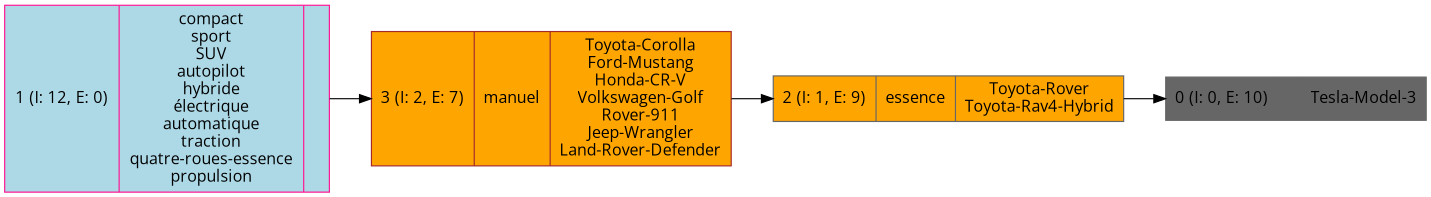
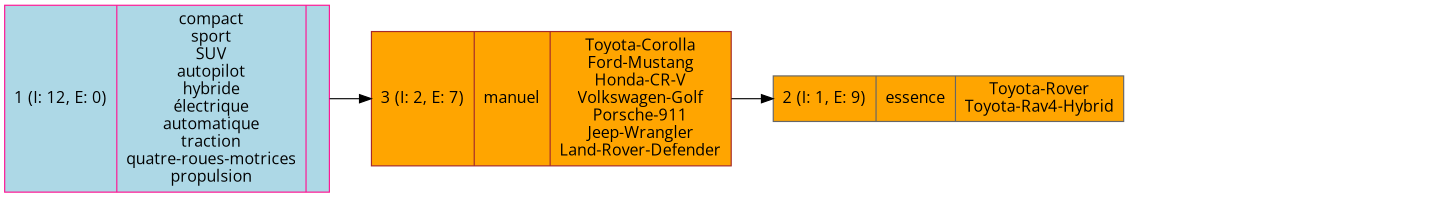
node "0 (I: 0, E: 10)": removed
node "3 (I: 2, E: 7)": text "Rover-911" -> "Porsche-911"
node "1 (I: 12, E: 0)": text "quatre-roues-essence" -> "quatre-roues-motrices"
